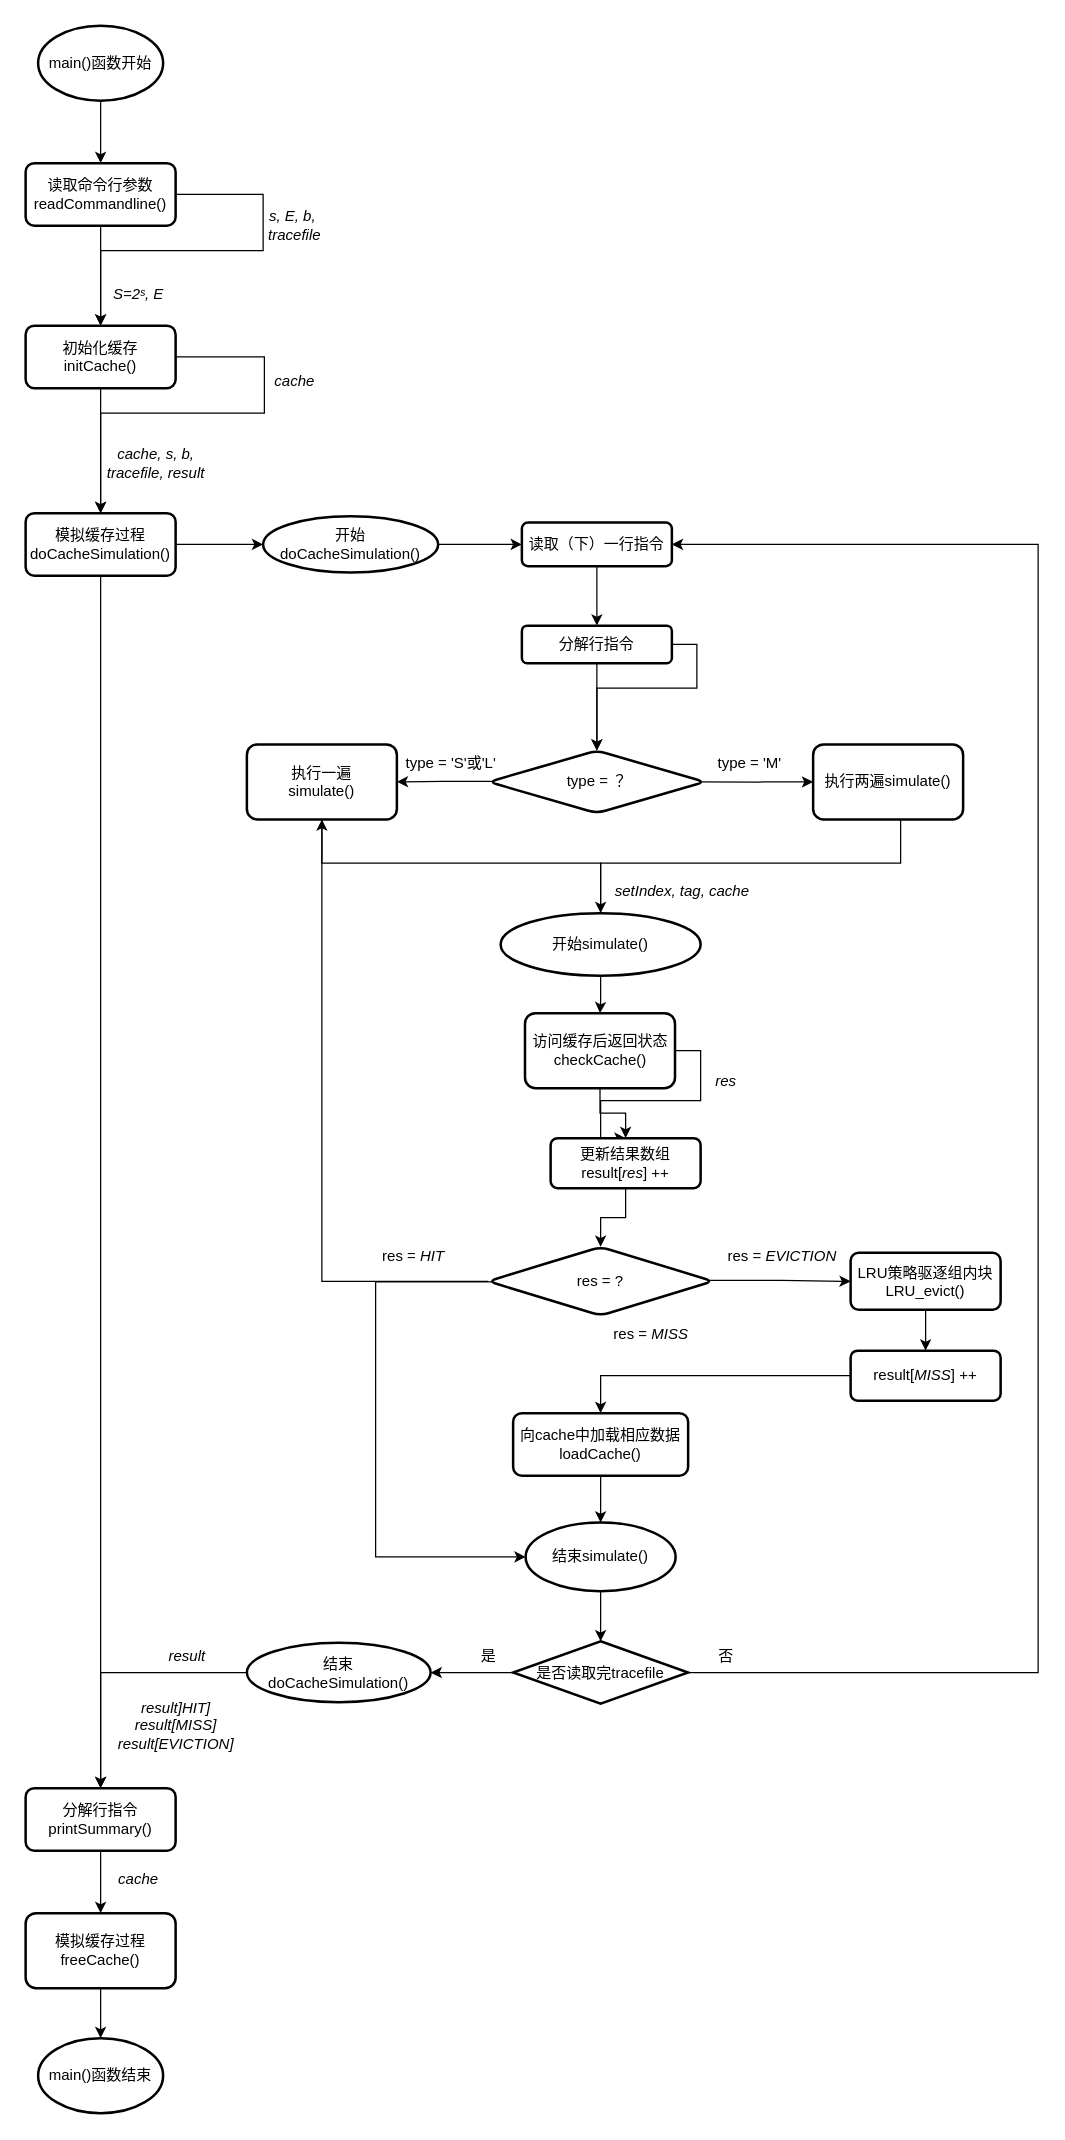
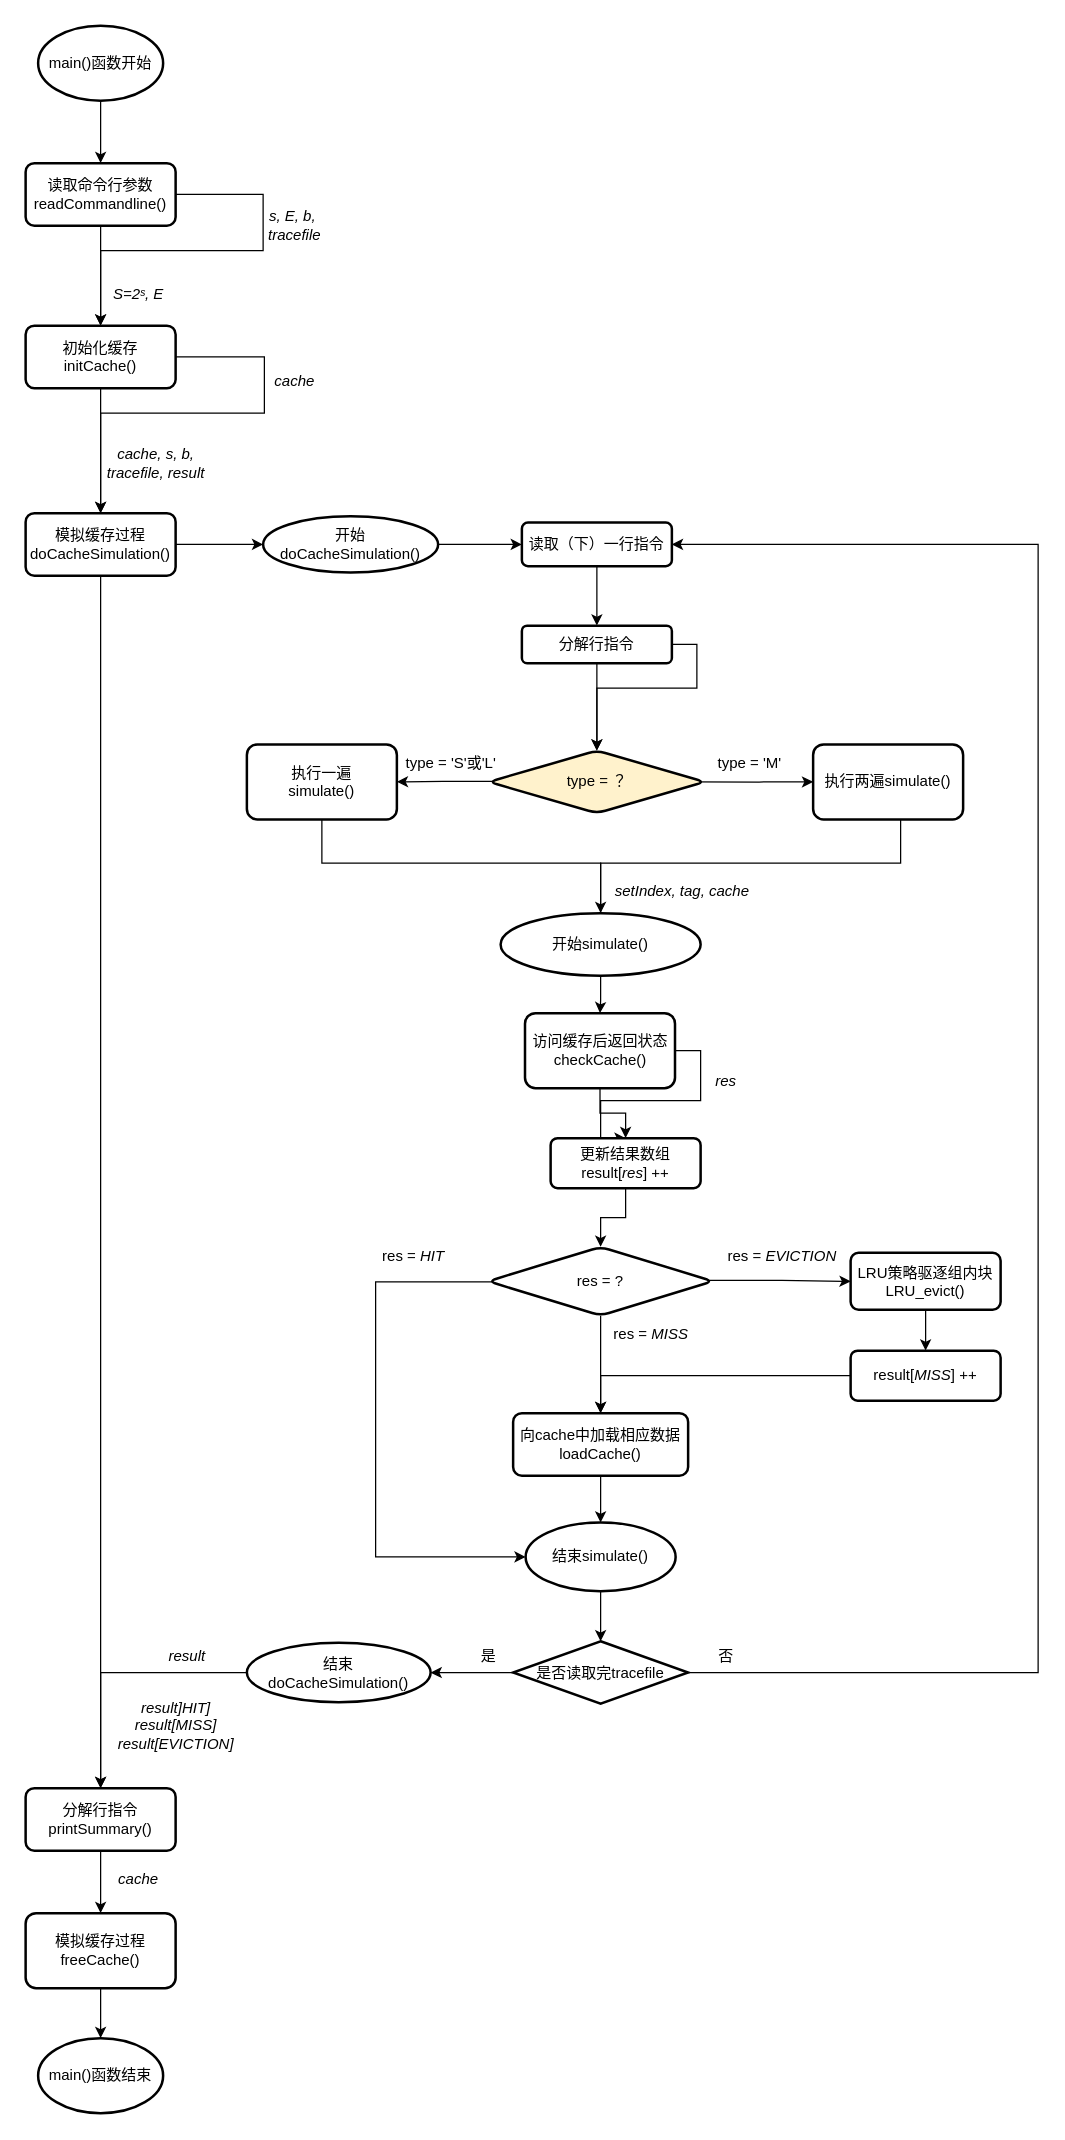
node "type = ？": fillcolor #ffffff -> #fff2cc
edge "res = ?" -> "执行一遍 simulate()": now "res = ?" -> "向cache中加载相应数据 loadCache()"
